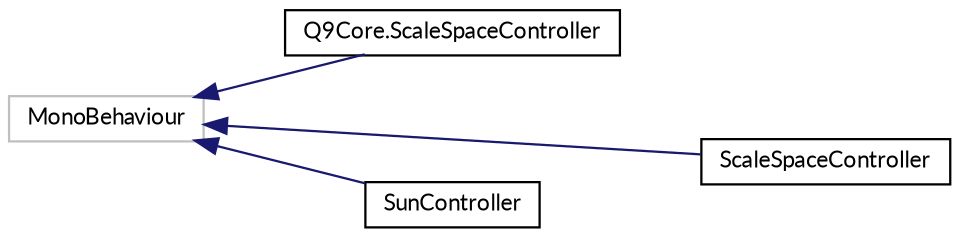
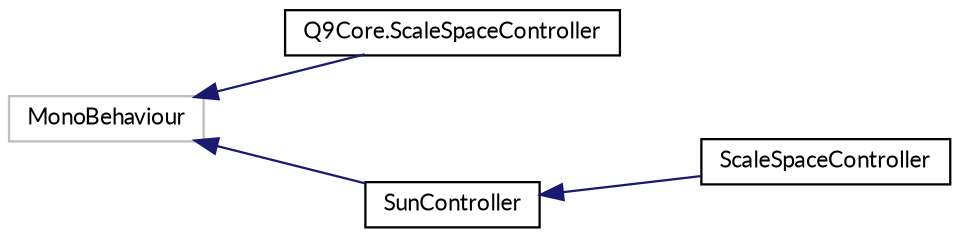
edge "ScaleSpaceController" -> "MonoBehaviour": now "ScaleSpaceController" -> "SunController"
